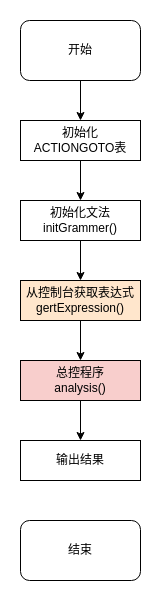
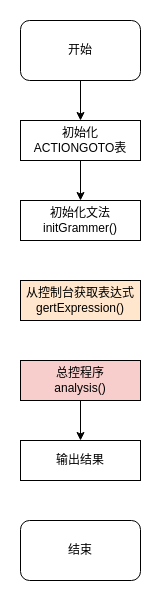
edge "初始化文法 initGrammer()" -> "从控制台获取表达式 gertExpression()": removed
edge "从控制台获取表达式 gertExpression()" -> "总控程序 analysis()": removed
